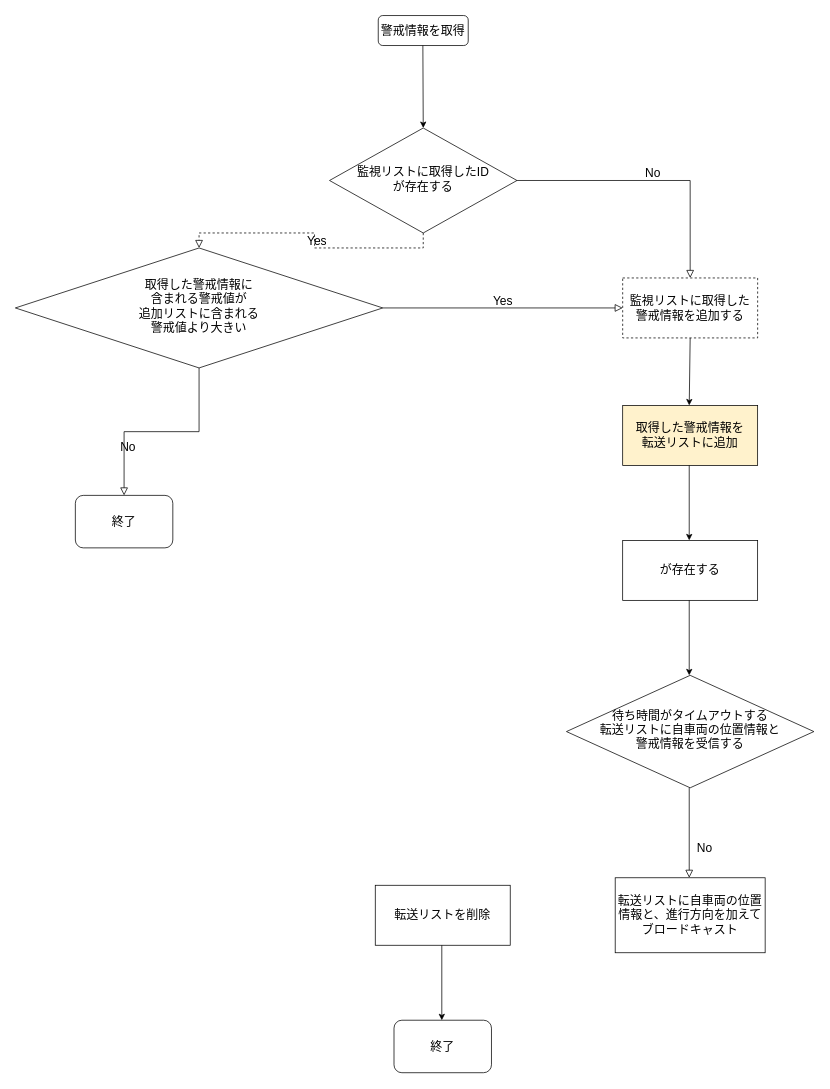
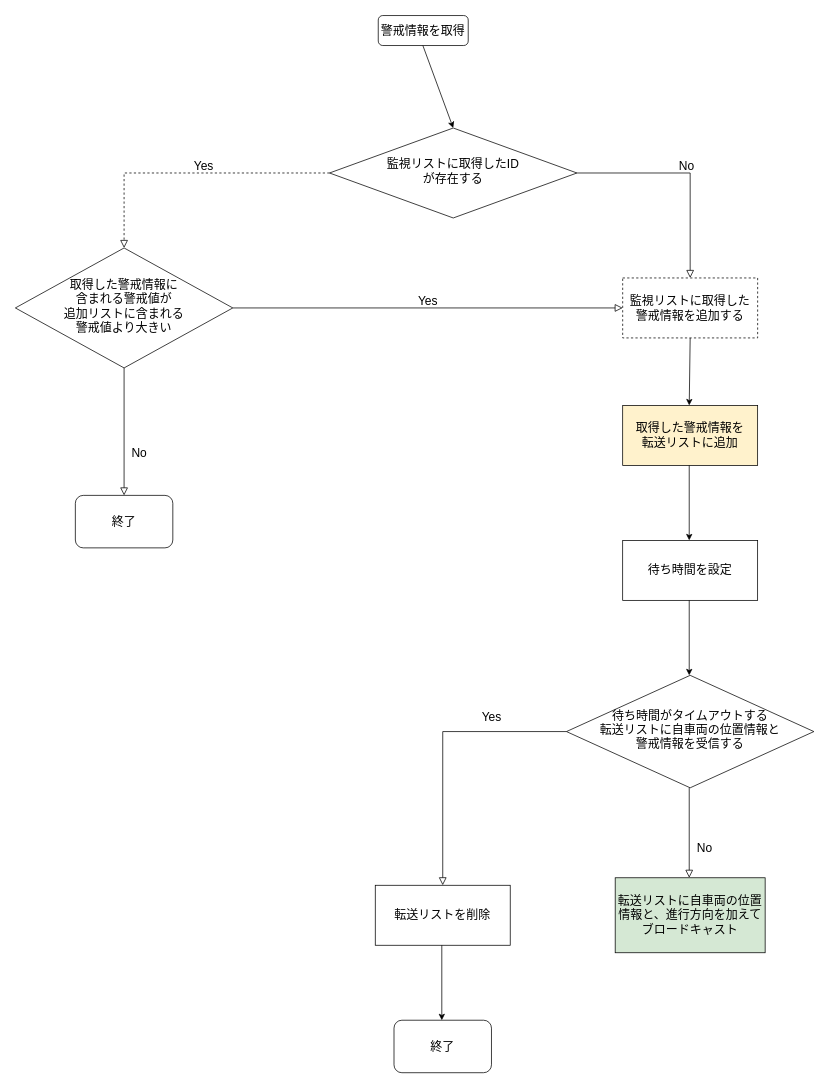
node "監視リストに取得したID が存在する": size 188x105 -> 248x90
node "取得した警戒情報に 含まれる警戒値が 追加リストに含まれる 警戒値より大きい": size 368x120 -> 218x120
node "が存在する": label "が存在する" -> "待ち時間を設定"
edge "待ち時間がタイムアウトする 転送リストに自車両の位置情報と 警戒情報を受信する" -> "転送リストを削除": added, label "Yes"
node "転送リストに自車両の位置情報と、進行方向を加えてブロードキャスト": fillcolor #ffffff -> #d5e8d4
